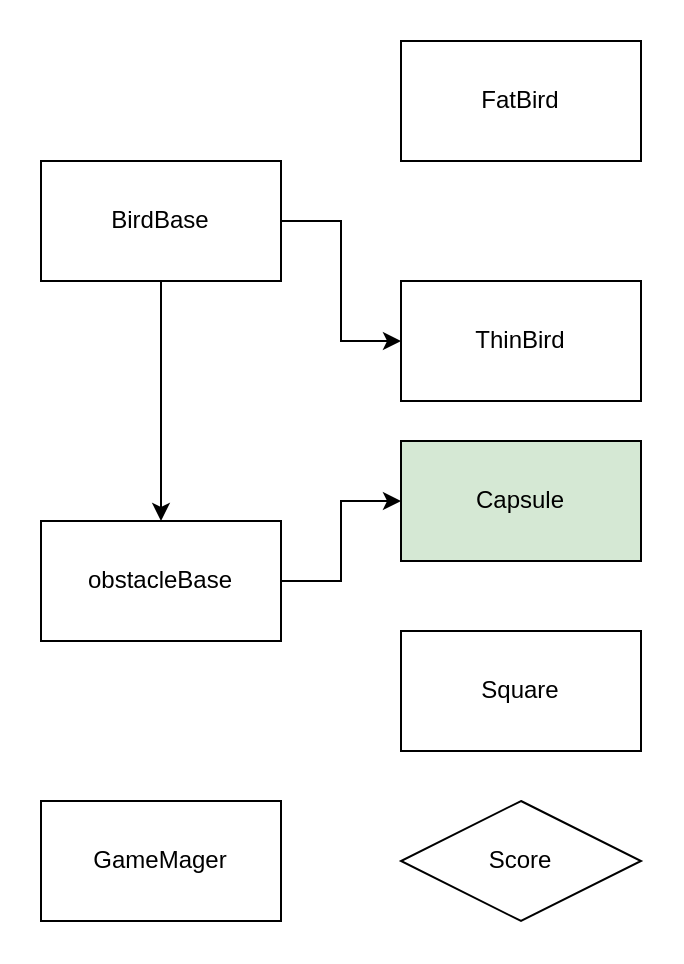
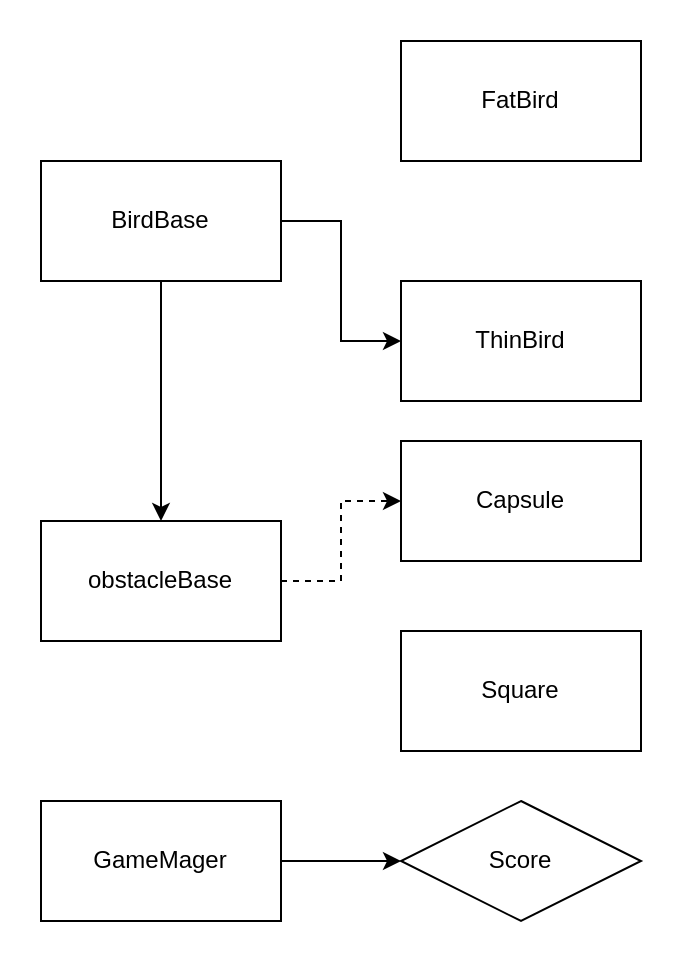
node "Capsule": fillcolor #d5e8d4 -> #ffffff
edge "obstacleBase" -> "Capsule": style solid -> dashed
edge "GameMager" -> "Score": added
